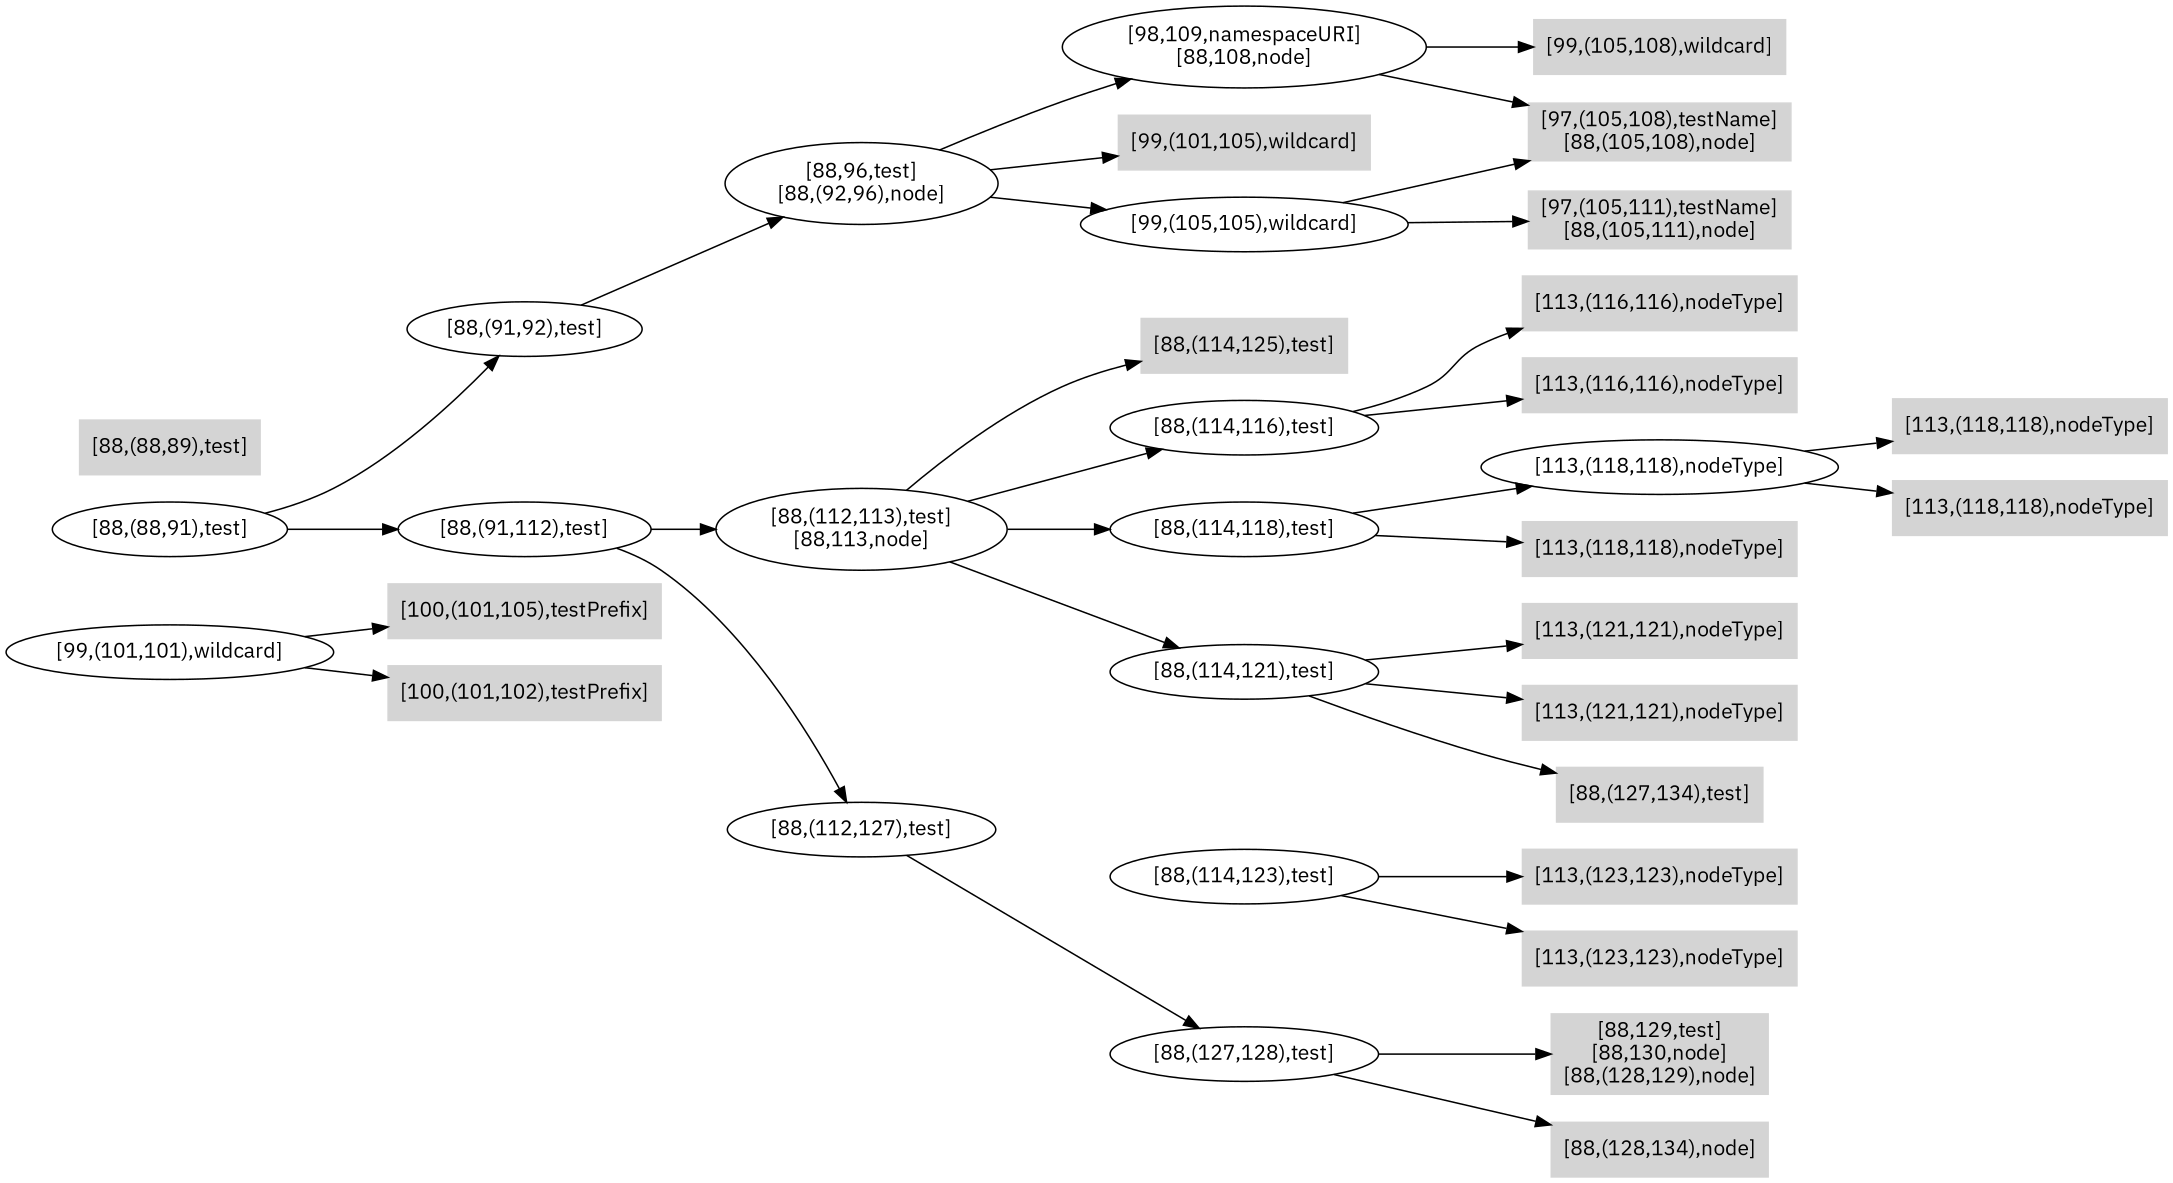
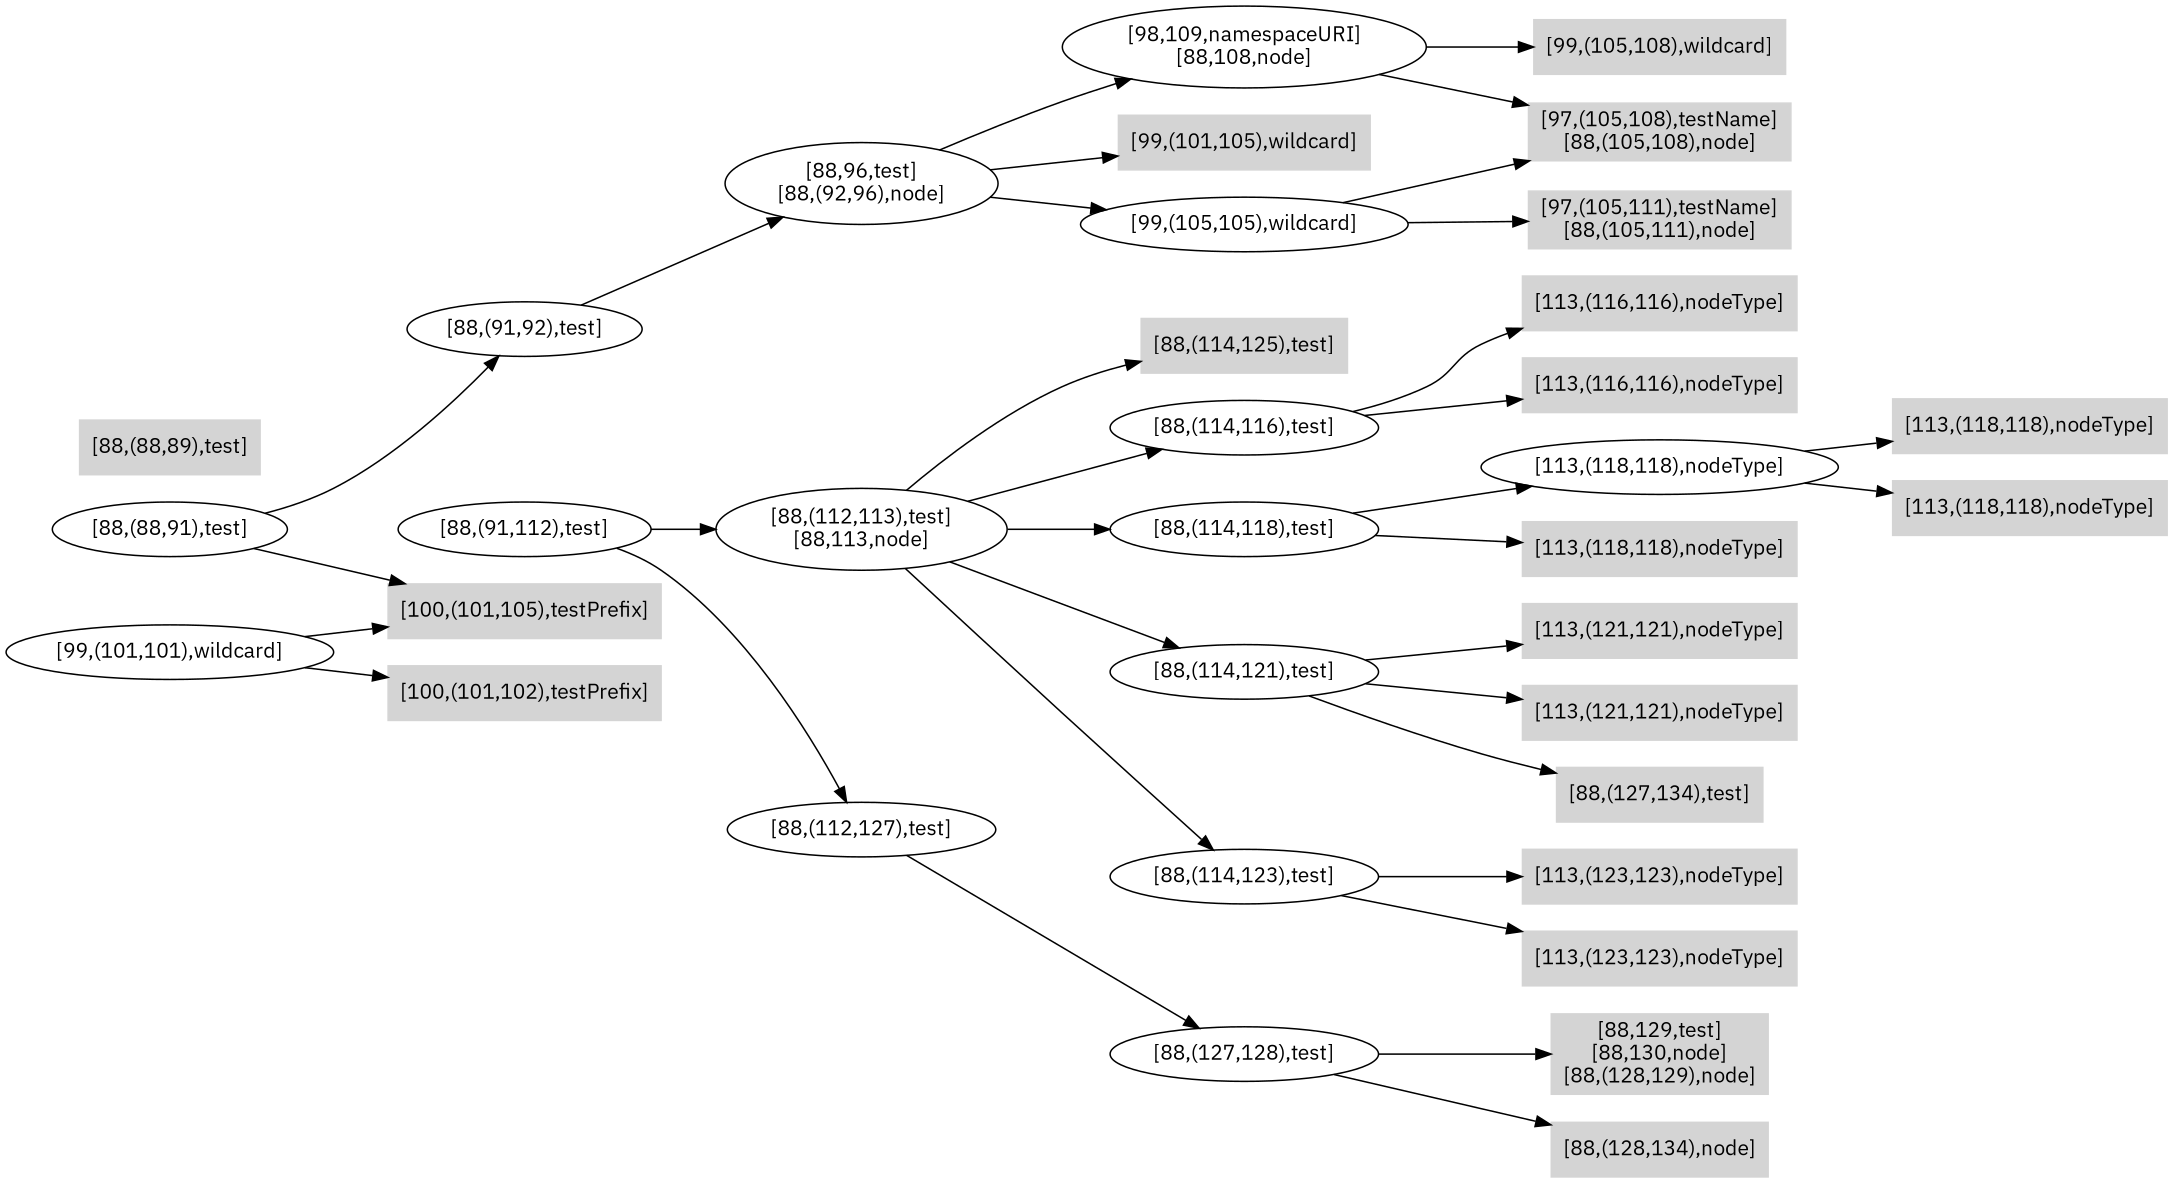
edge "[88,(88,91),test]" -> "[88,(91,112),test]": now "[88,(88,91),test]" -> "[100,(101,105),testPrefix]"
edge "[88,(112,113),test] [88,113,node]" -> "[88,(114,123),test]": added
